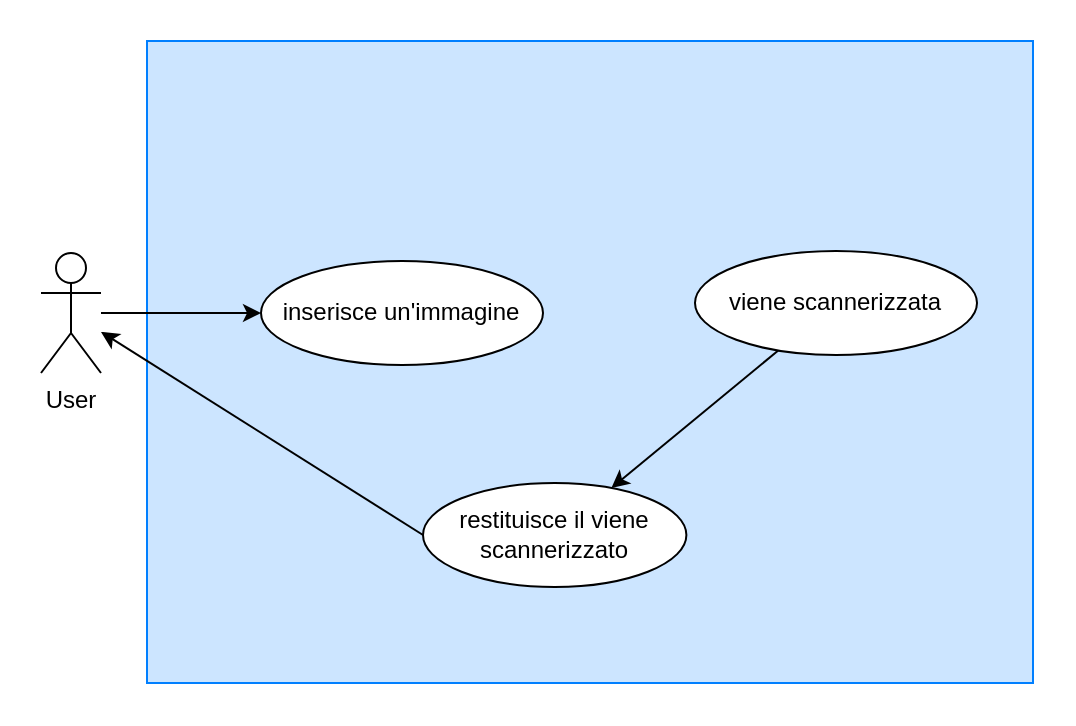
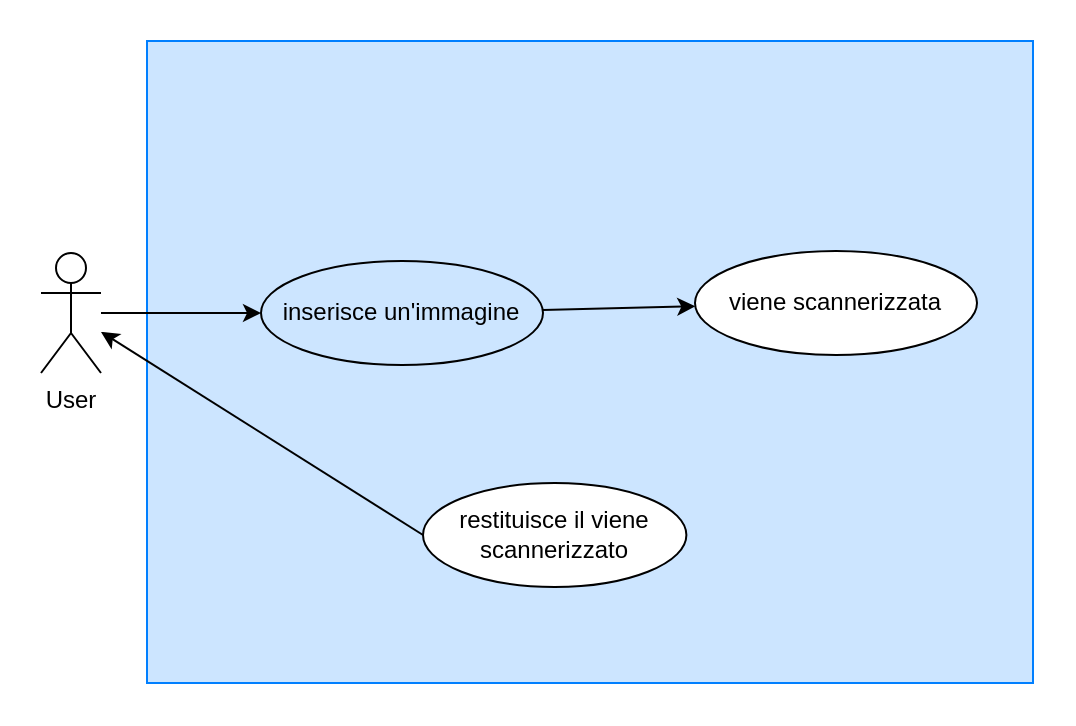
edge "inserisce un'immagine" -> "viene scannerizzata": added
node "inserisce un'immagine": fillcolor #ffffff -> #cce5ff
edge "viene scannerizzata" -> "restituisce il viene scannerizzato": removed
